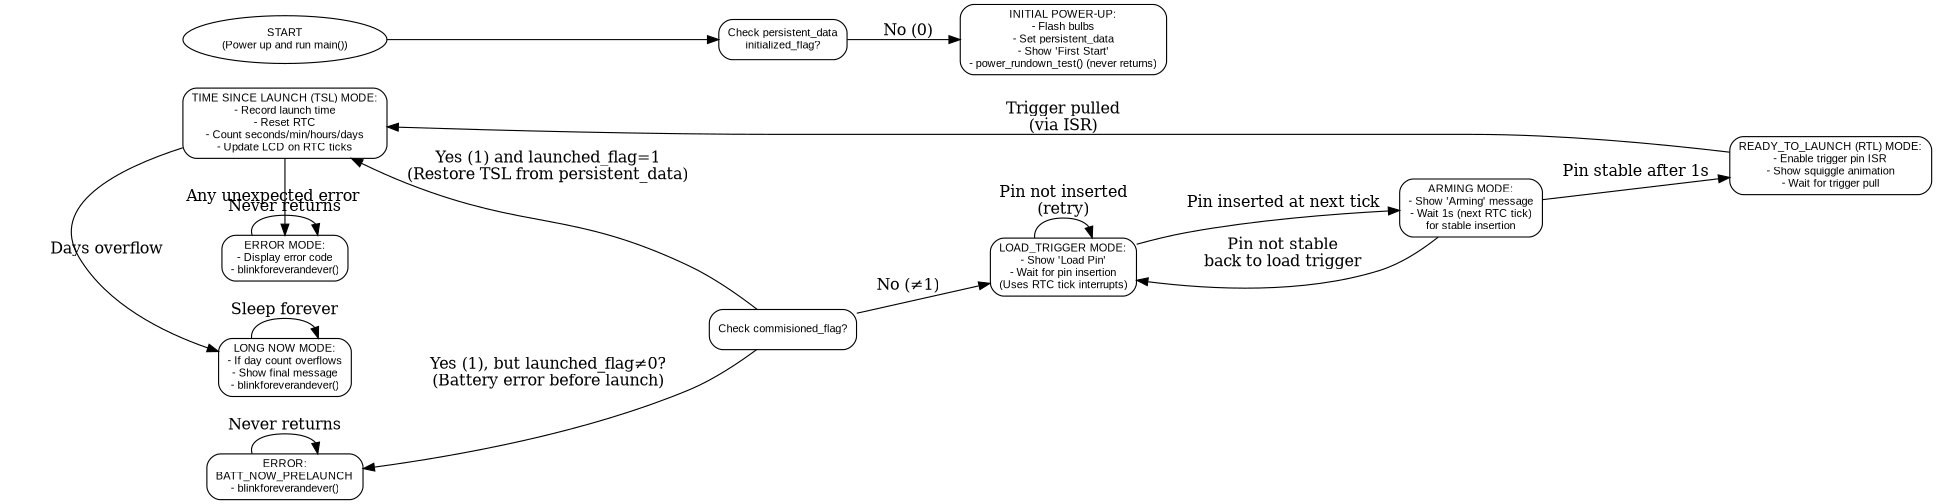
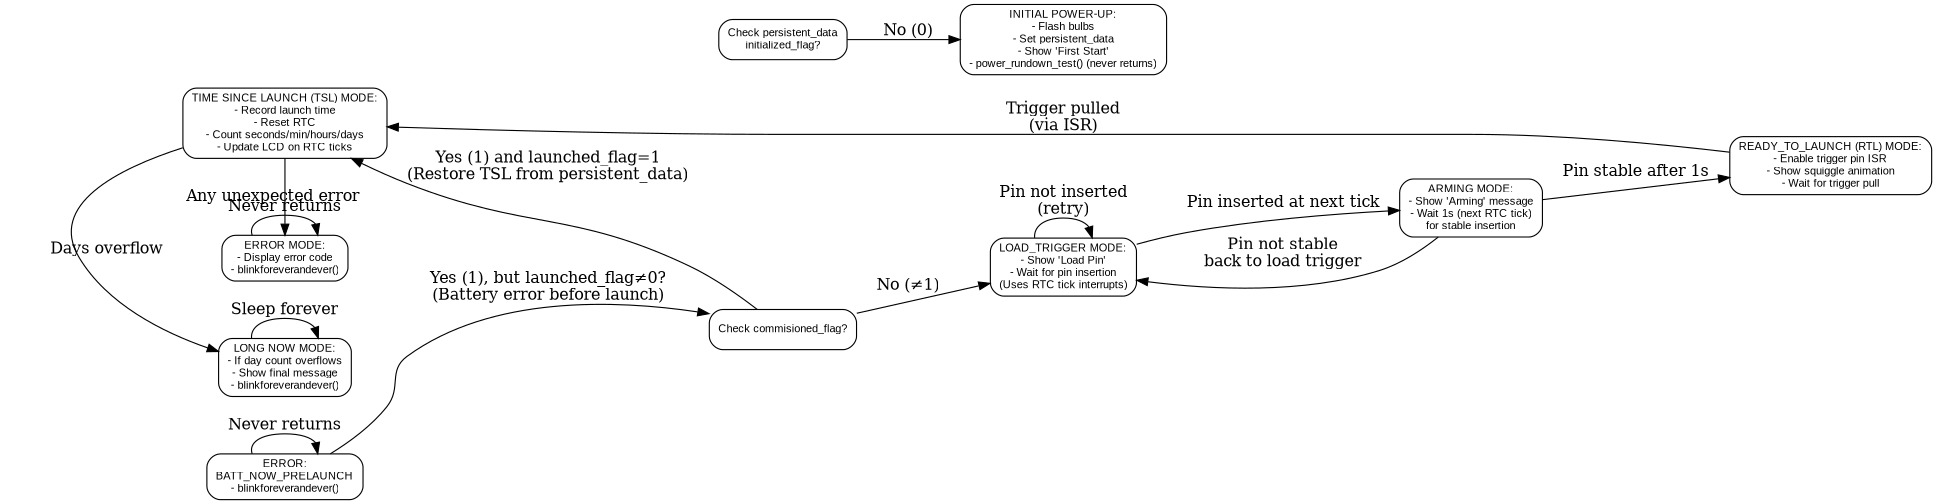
node "START (Power up and run main())": removed
edge "Check commisioned_flag?" -> "ERROR: BATT_NOW_PRELAUNCH - blinkforeverandever()": reversed
